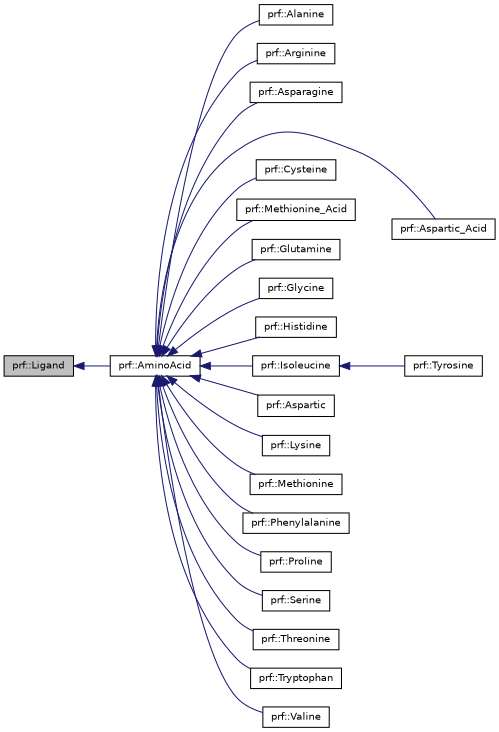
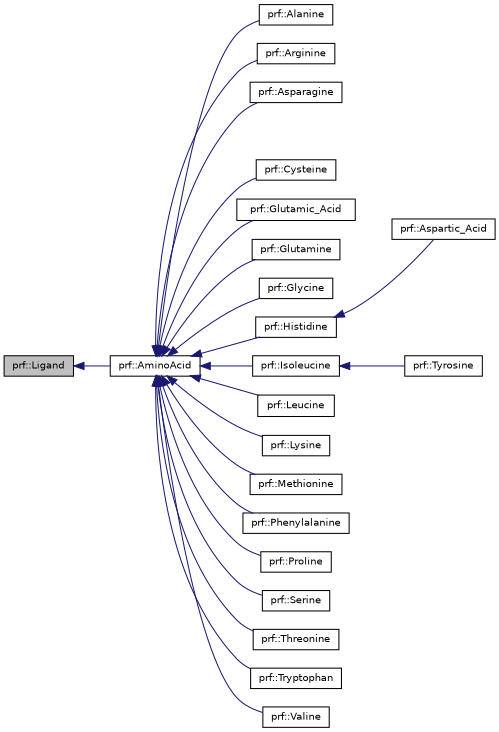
edge "prf::Aspartic_Acid" -> "prf::AminoAcid": now "prf::Aspartic_Acid" -> "prf::Histidine"
node "prf::Methionine_Acid": label "prf::Methionine_Acid" -> "prf::Glutamic_Acid"
node "prf::Aspartic": label "prf::Aspartic" -> "prf::Leucine"
